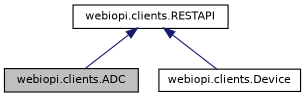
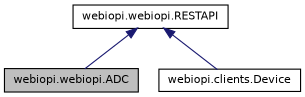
node "webiopi.clients.RESTAPI": label "webiopi.clients.RESTAPI" -> "webiopi.webiopi.RESTAPI"
node "webiopi.clients.ADC": label "webiopi.clients.ADC" -> "webiopi.webiopi.ADC"
